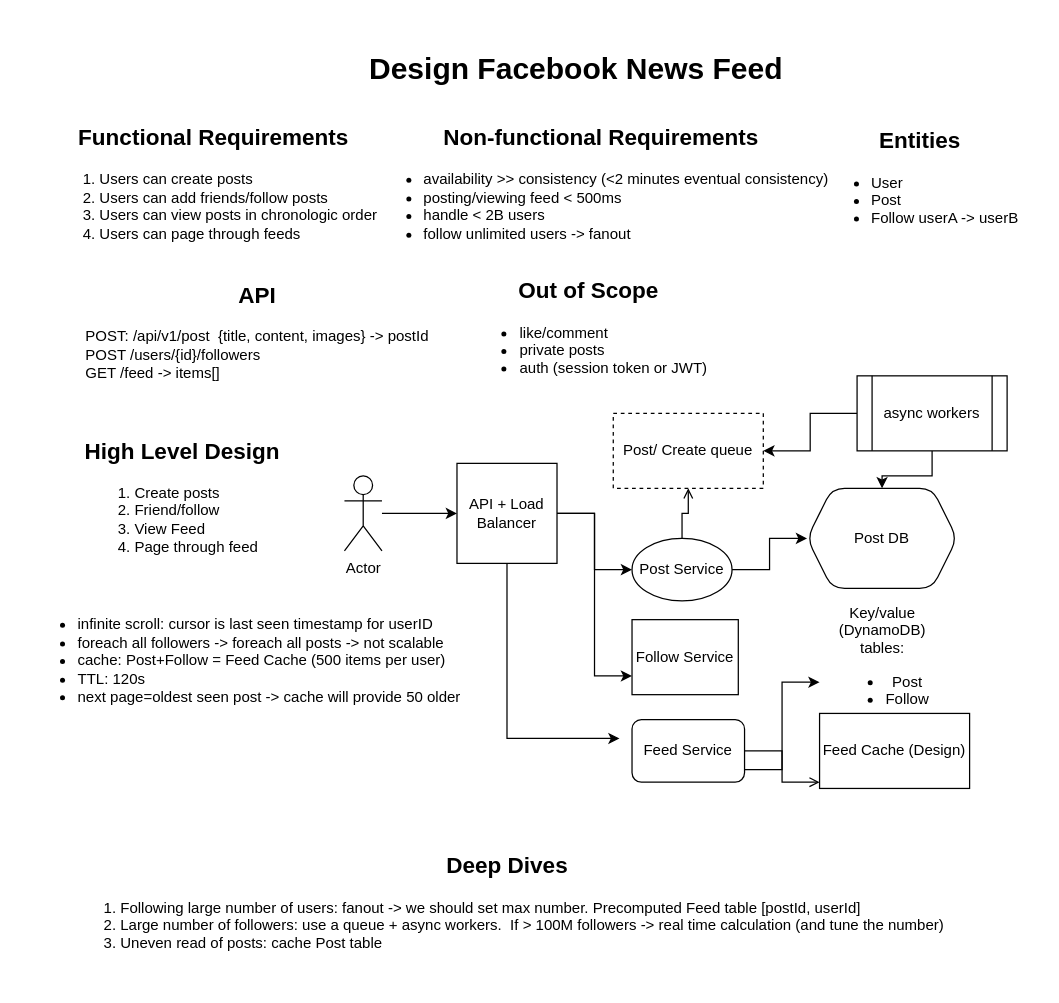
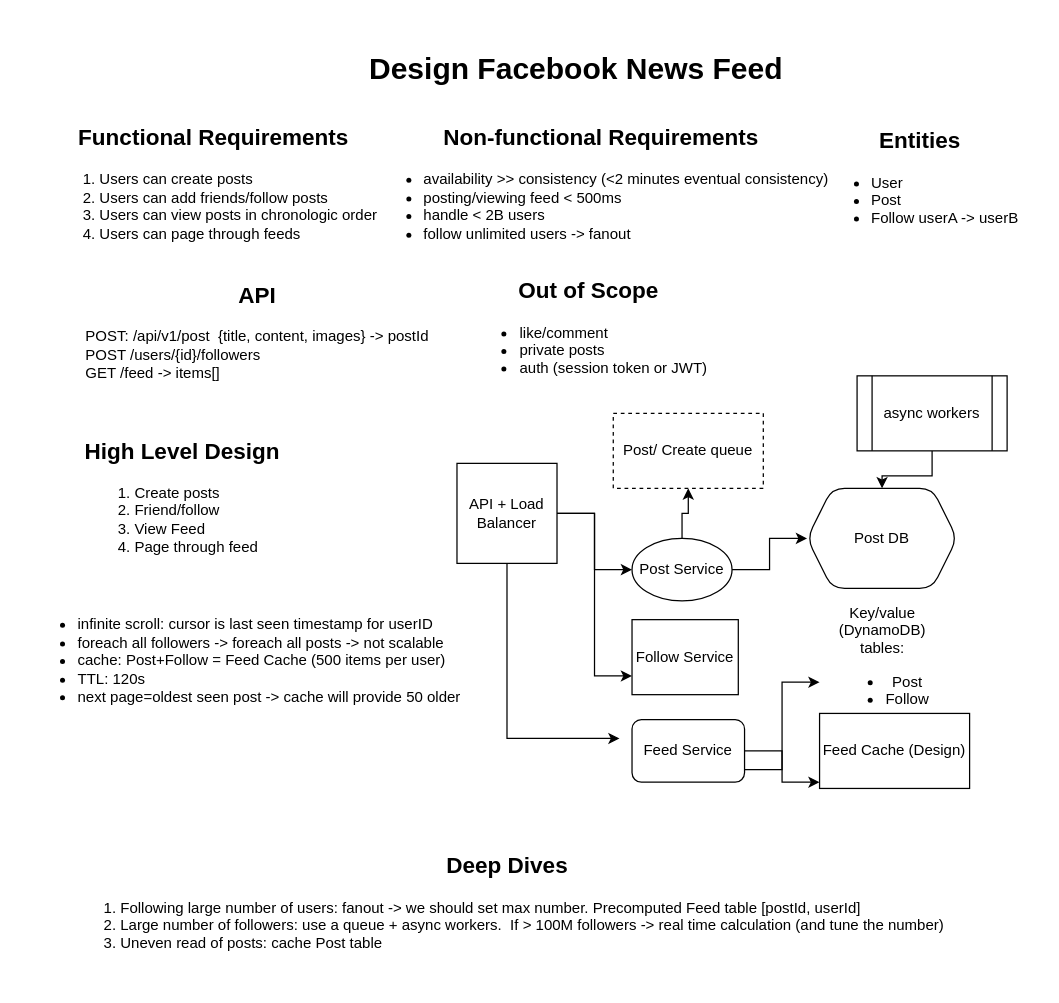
edge "async workers" -> "Post/ Create queue": removed
edge "Post Service" -> "Post/ Create queue": arrowhead open -> classic
node "Actor": removed
edge "Actor" -> "API + Load Balancer": removed
edge "Feed Service" -> "Feed Cache (Design)": arrowhead open -> classic
